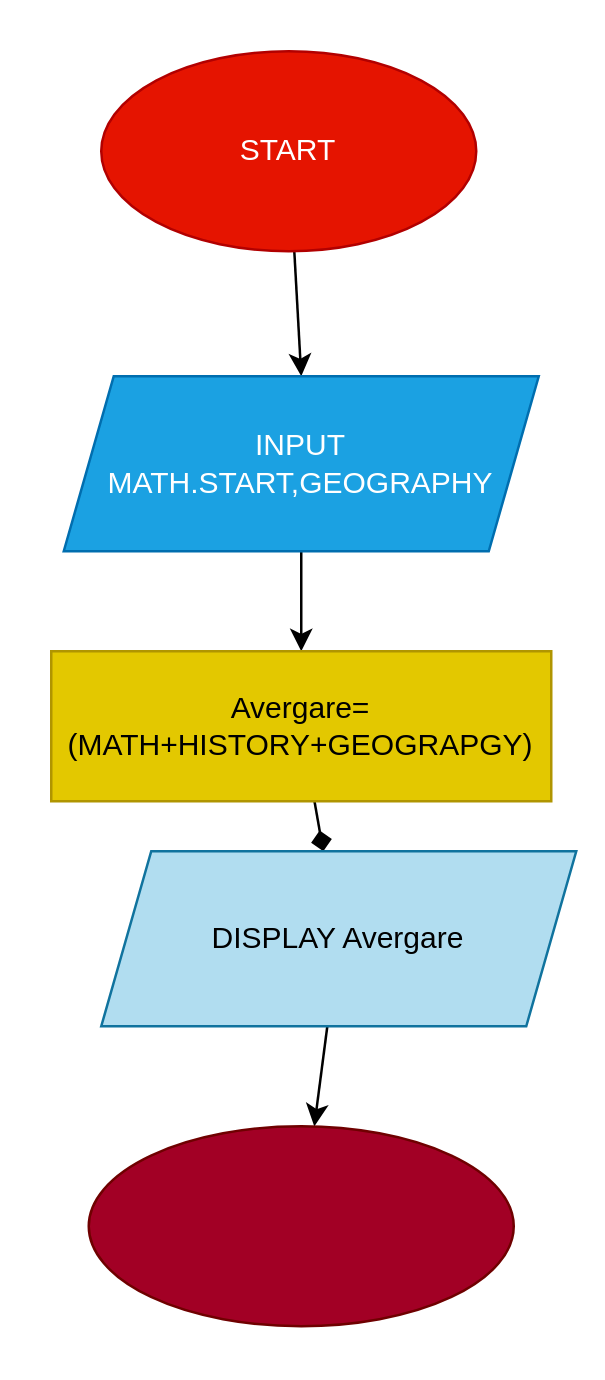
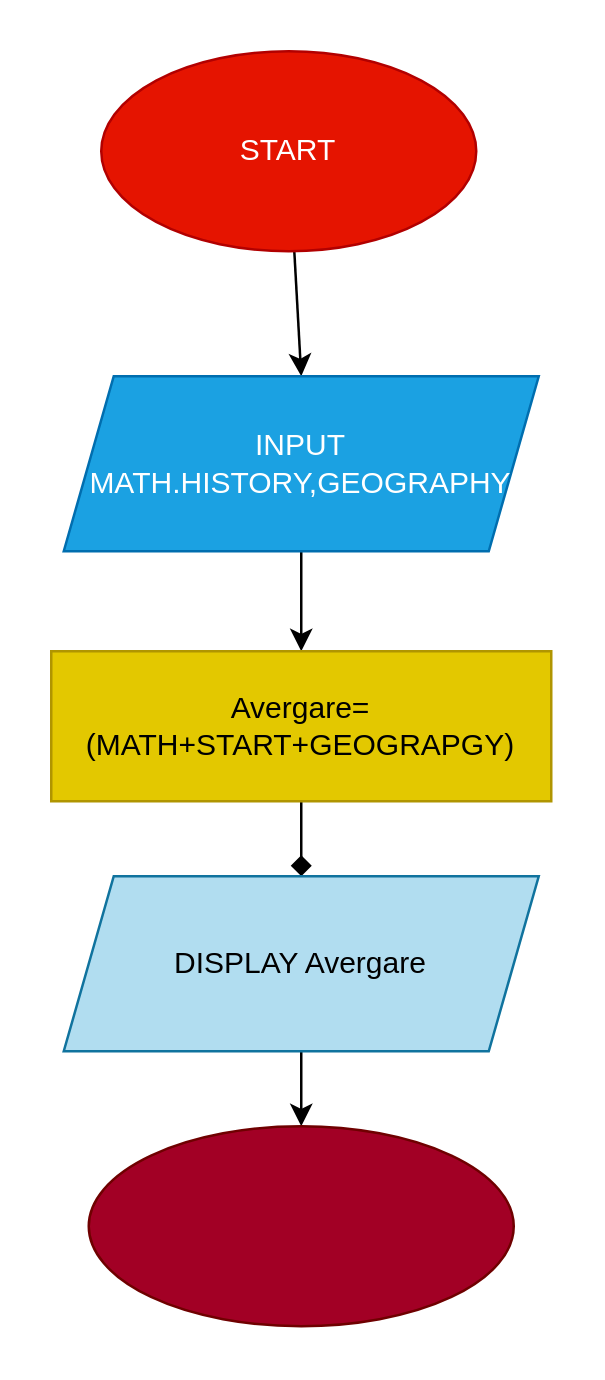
node "INPUT MATH.START,GEOGRAPHY": label "INPUT MATH.START,GEOGRAPHY" -> "INPUT MATH.HISTORY,GEOGRAPHY"
node "Avergare=(MATH+HISTORY+GEOGRAPGY)": label "Avergare=(MATH+HISTORY+GEOGRAPGY)" -> "Avergare=(MATH+START+GEOGRAPGY)"
node "DISPLAY Avergare": moved (339, 939) -> (301, 964)
